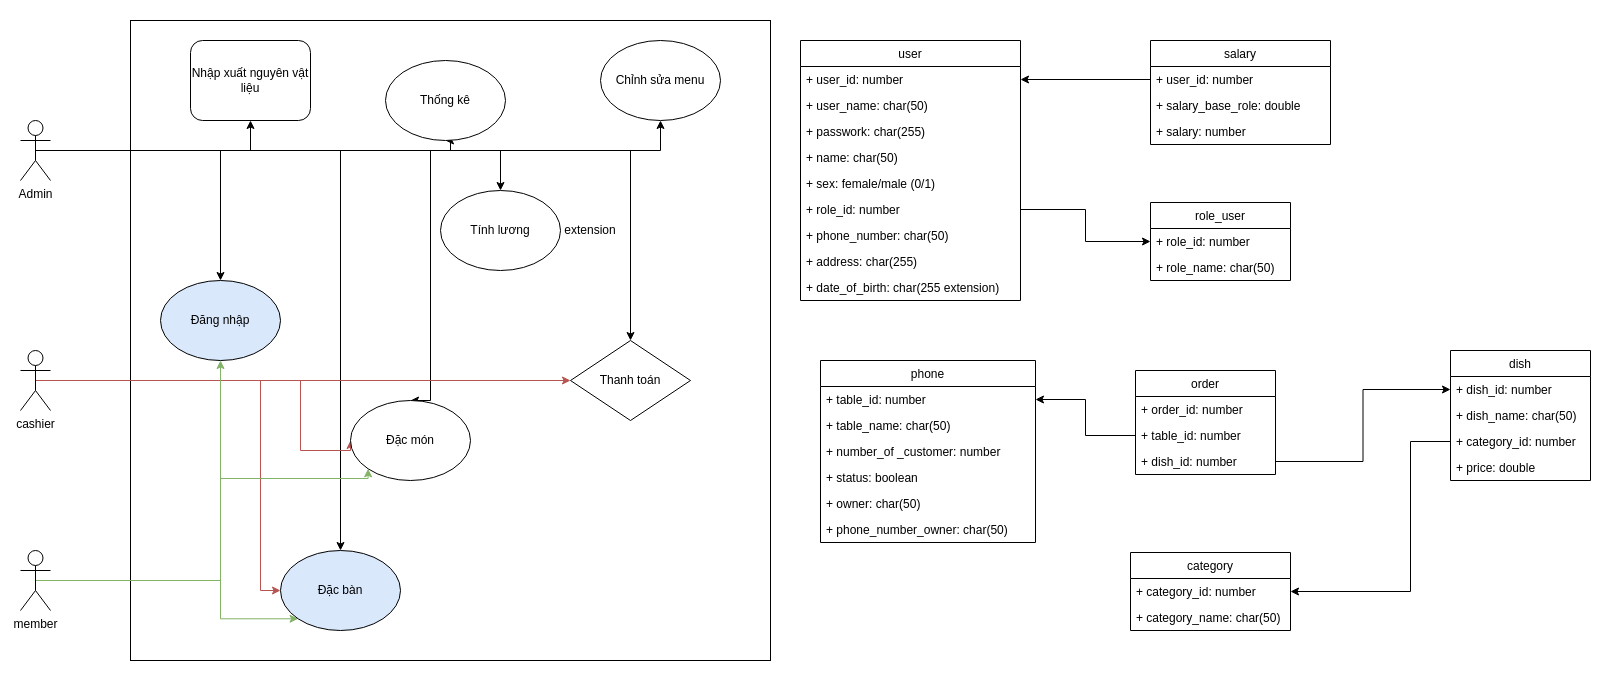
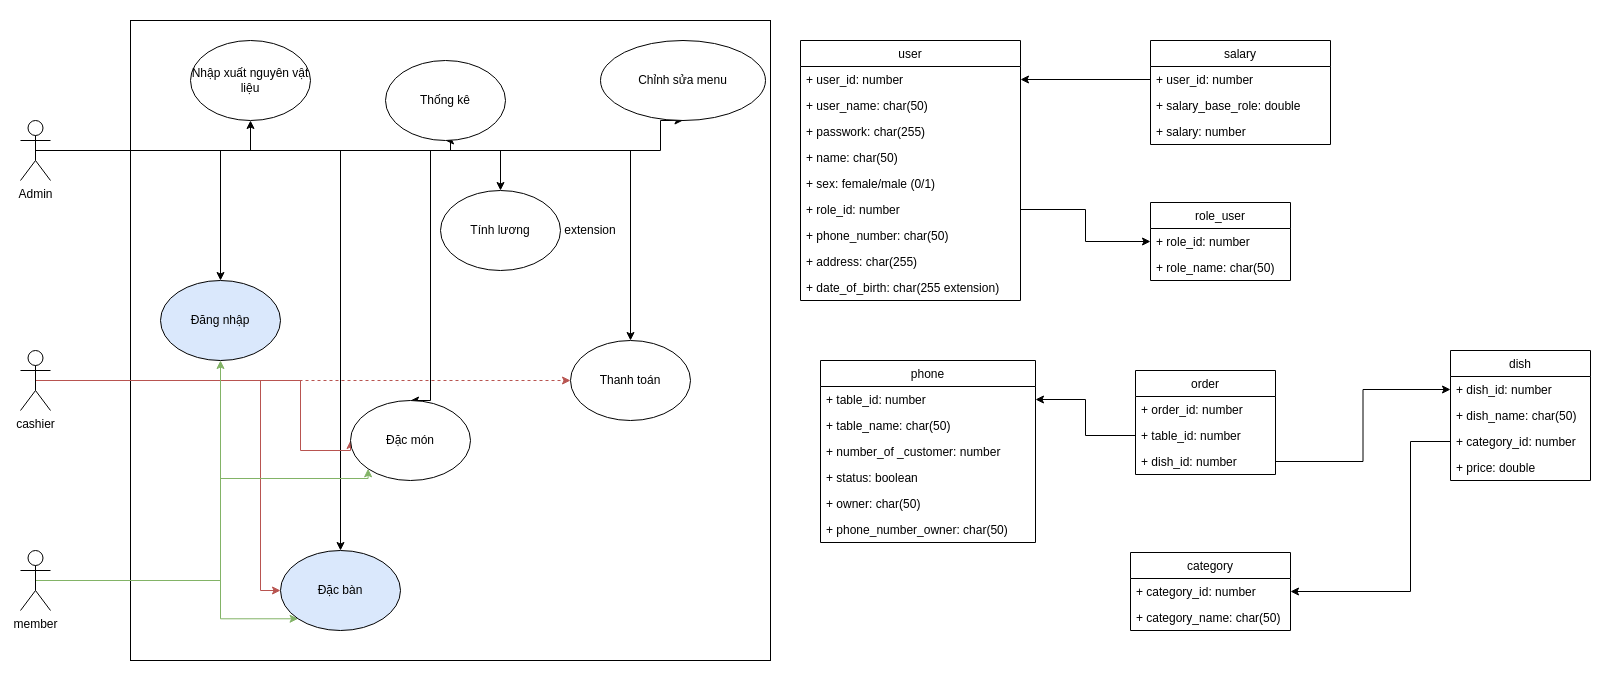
node "Nhập xuất nguyên vật liệu": shape rounded rectangle -> ellipse
node "Chỉnh sửa menu": size 120x80 -> 165x80
edge "cashier" -> "Thanh toán": style solid -> dashed
node "Thanh toán": shape diamond -> ellipse
